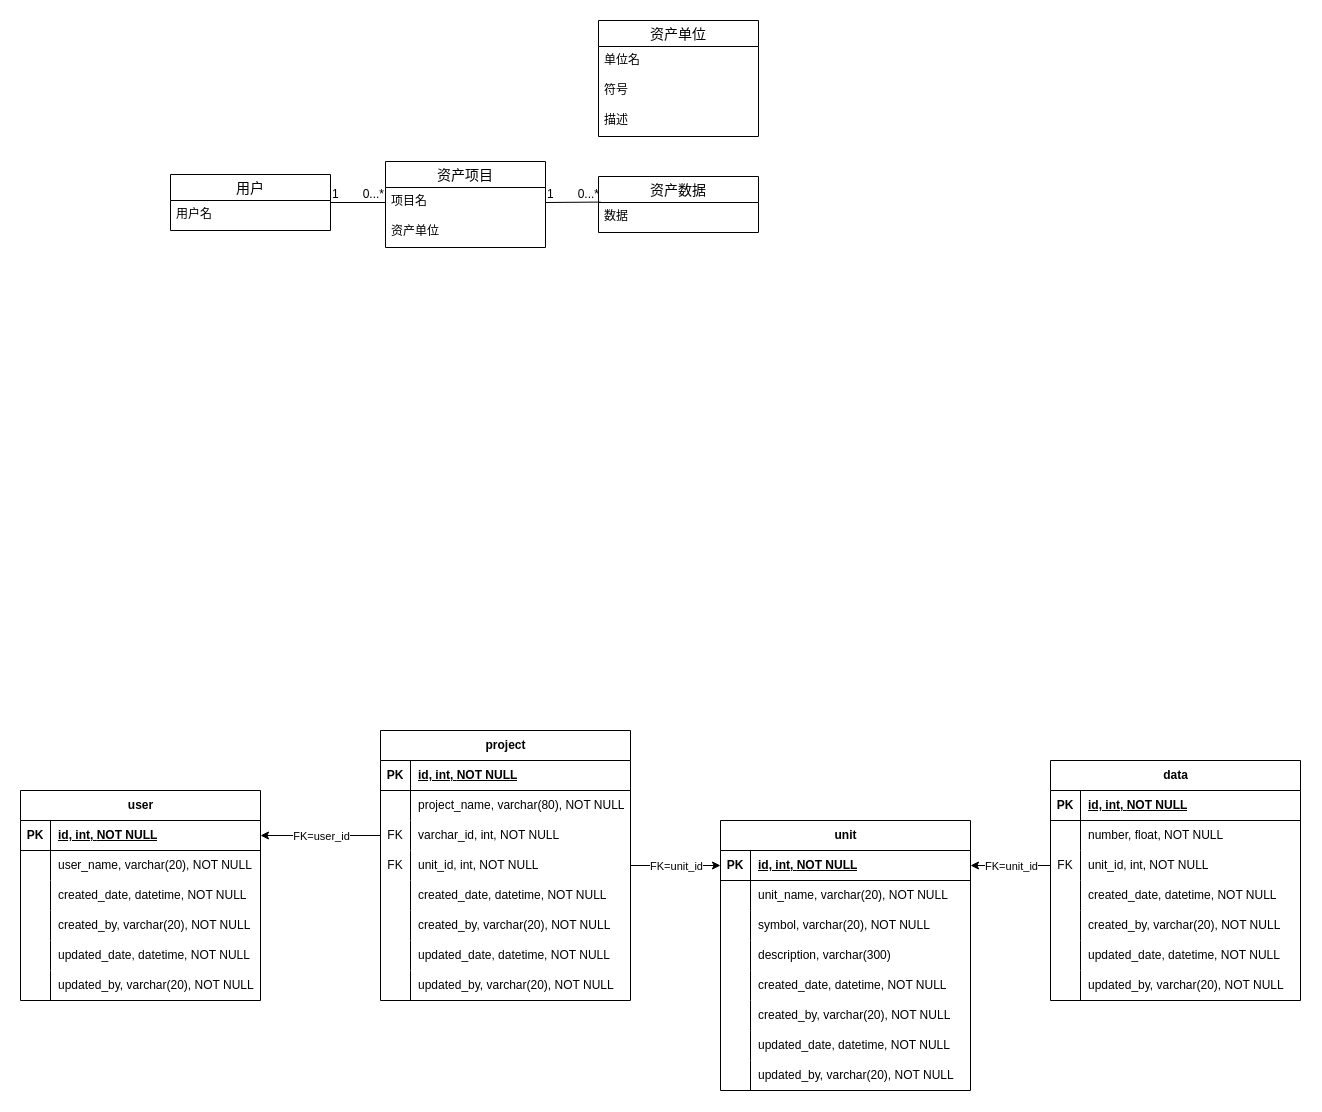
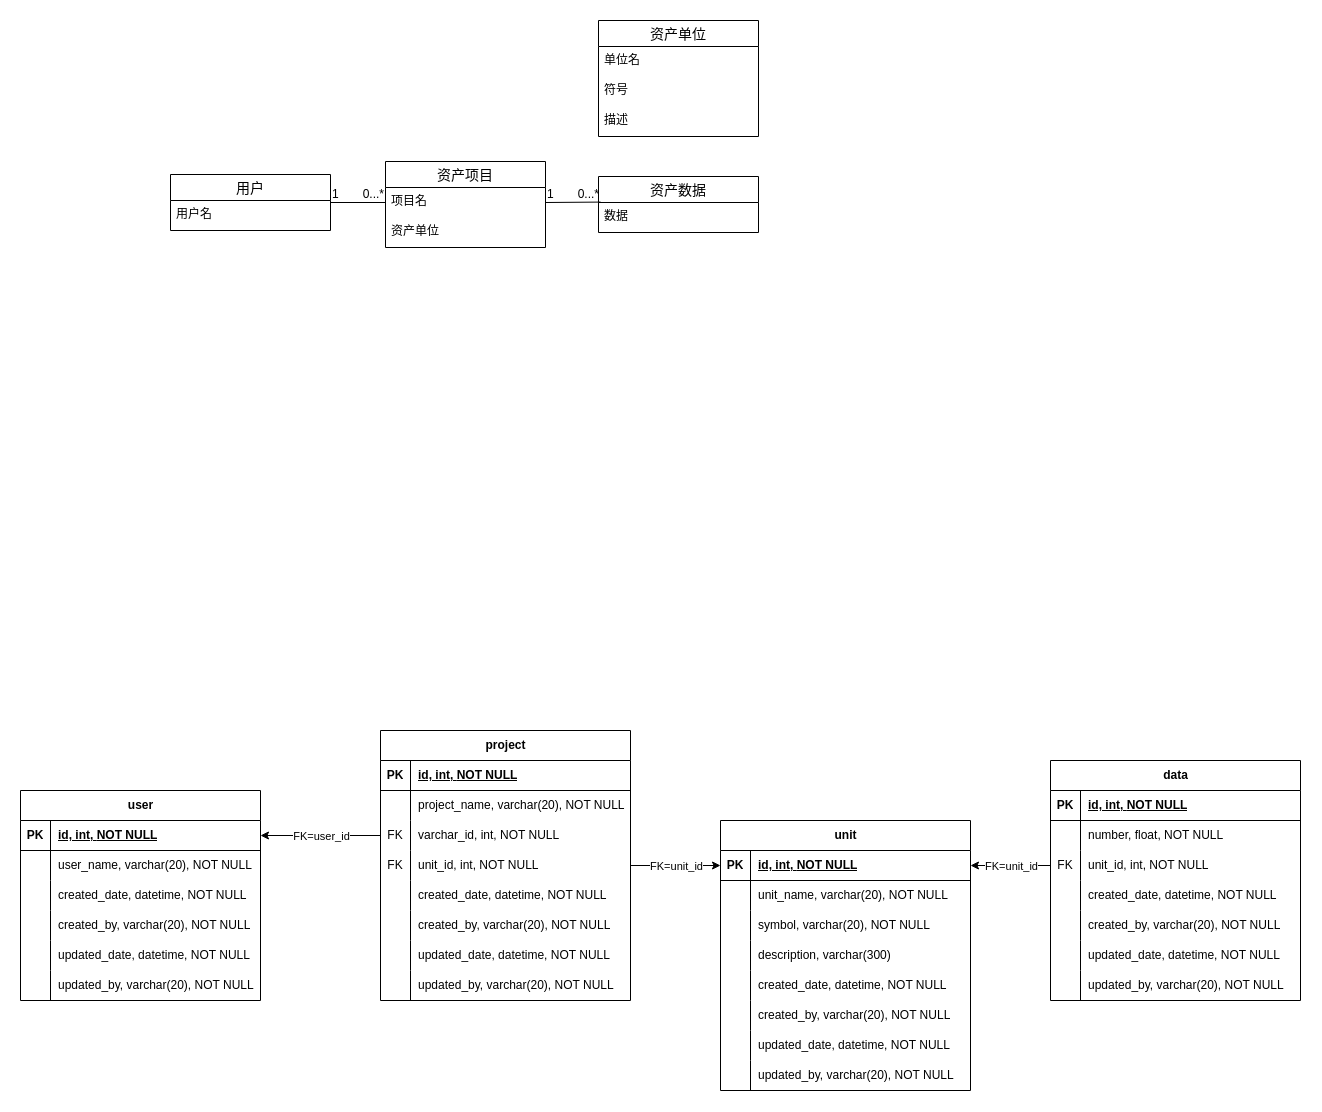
node "project_name, varchar(80), NOT NULL": label "project_name, varchar(80), NOT NULL" -> "project_name, varchar(20), NOT NULL"
